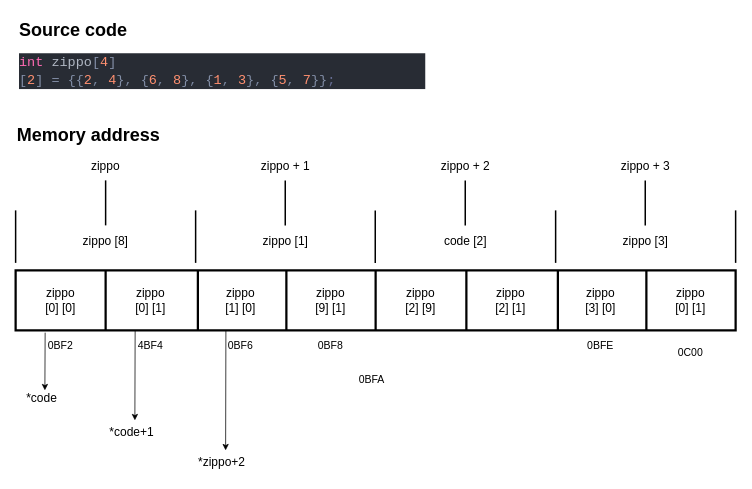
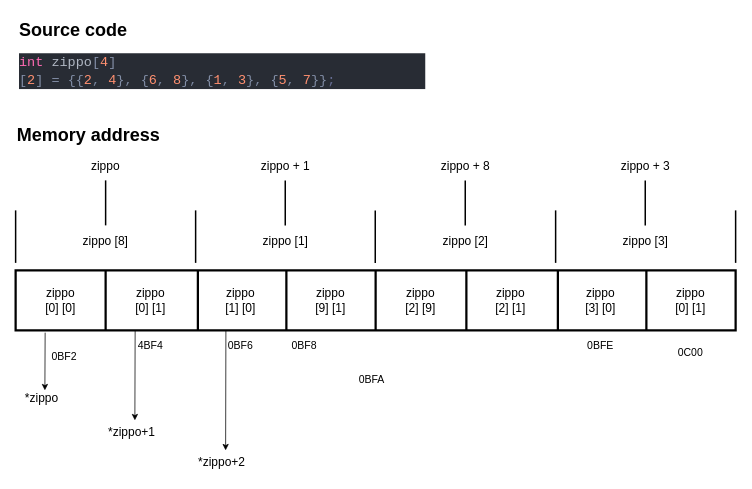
node "zippo + 2": label "zippo + 2" -> "zippo + 8"
node "code [2]": label "code [2]" -> "zippo [2]"
node "0BF2": moved (60, 345) -> (64, 357)
node "0BF8": moved (330, 345) -> (304, 345)
node "*code": label "*code" -> "*zippo"
node "*code+1": label "*code+1" -> "*zippo+1"
